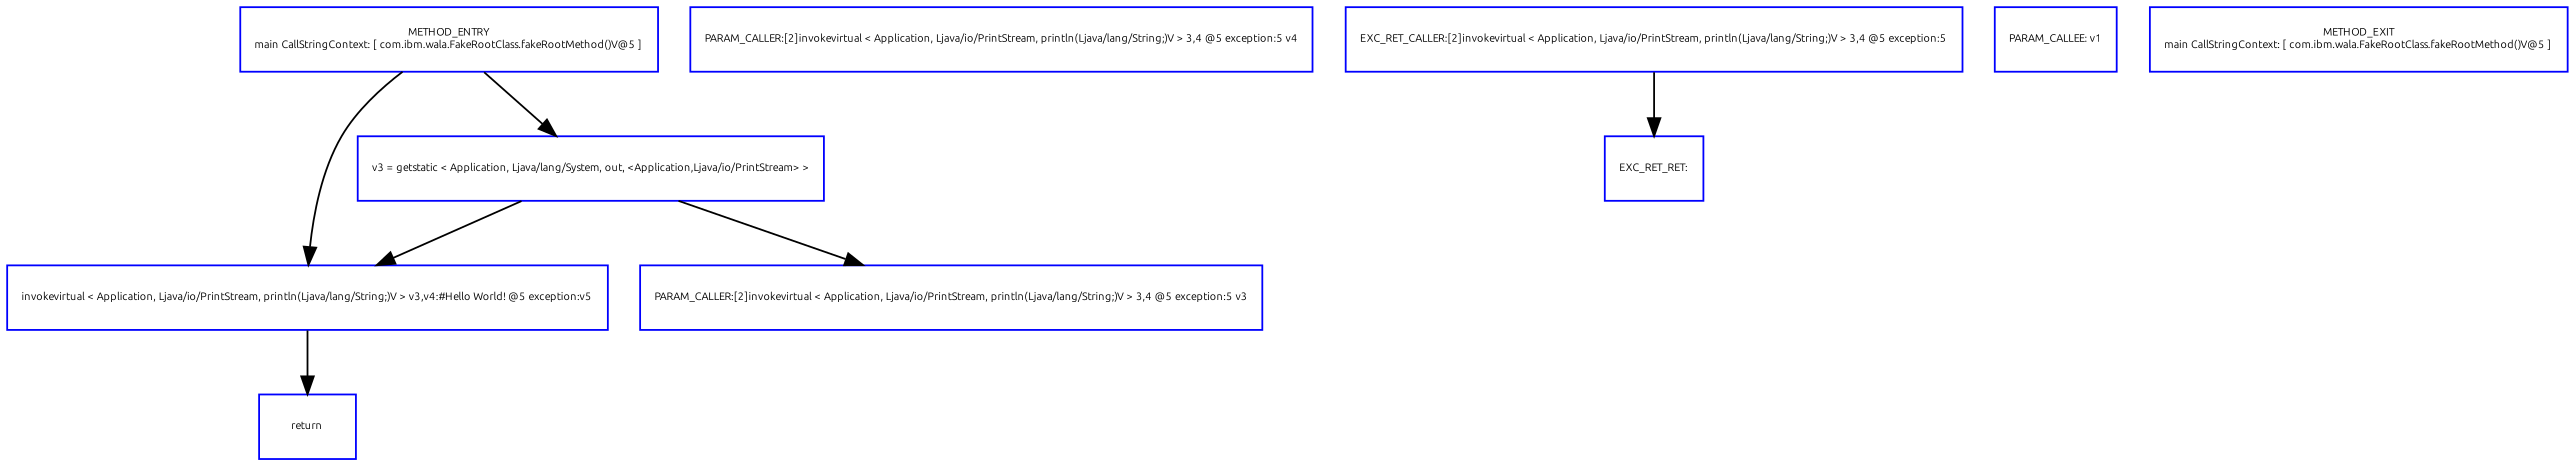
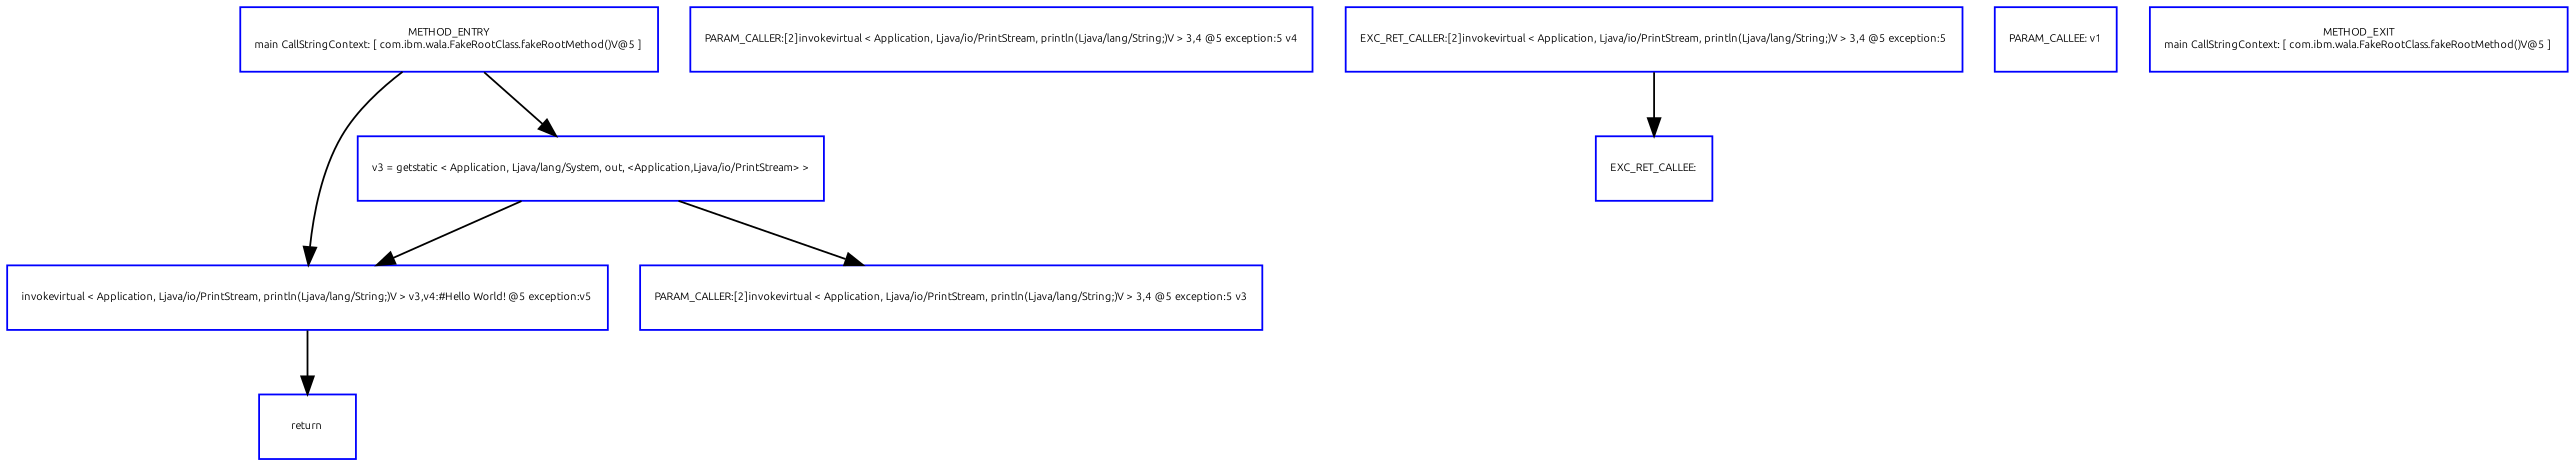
node "EXC_RET_RET:": label "EXC_RET_RET:" -> "EXC_RET_CALLEE:"
